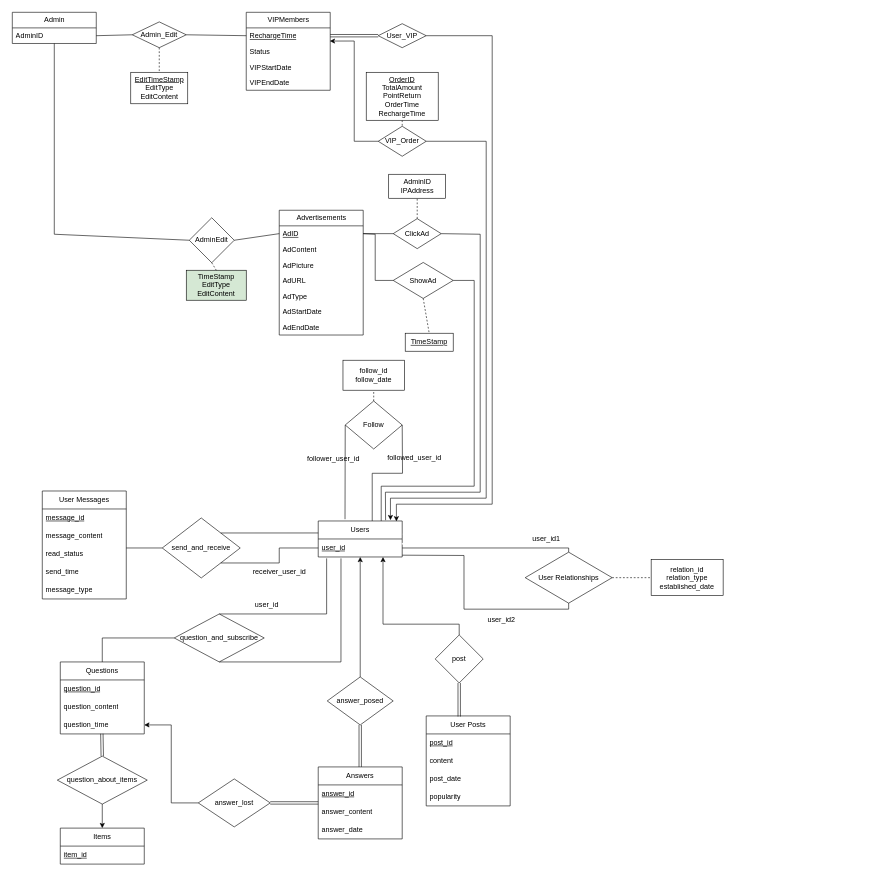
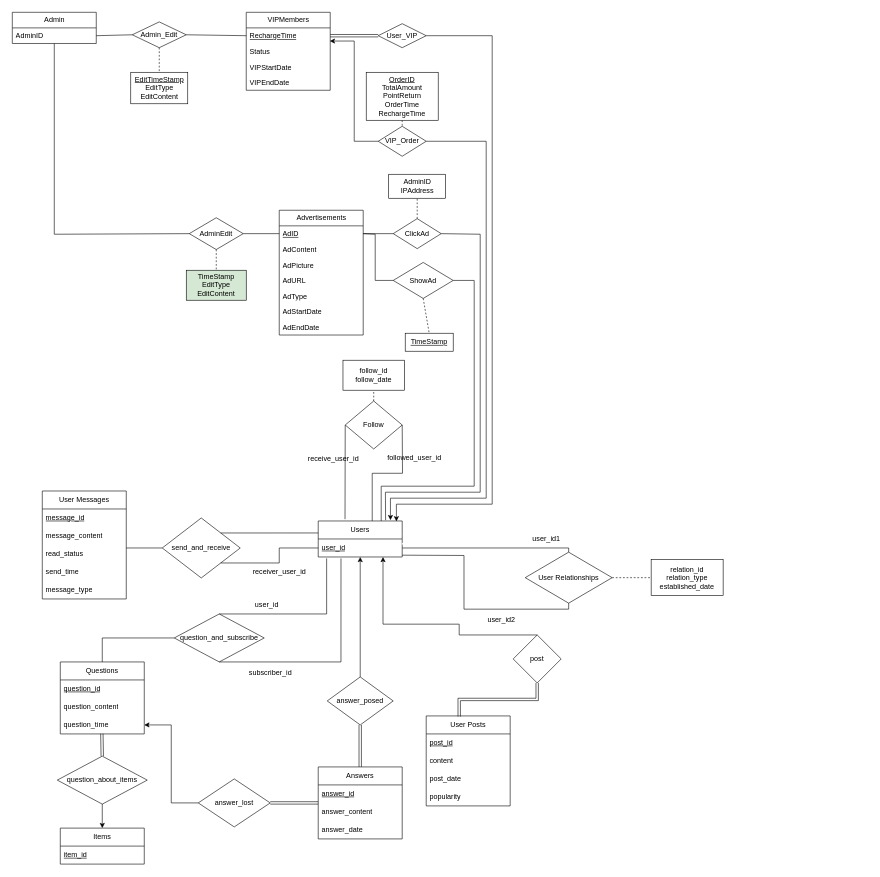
node "AdminEdit": size 45x45 -> 54x32
node "follower_user_id": label "follower_user_id" -> "receive_user_id"
node "post": moved (459, 659) -> (537, 659)
node "subscriber_id": added
